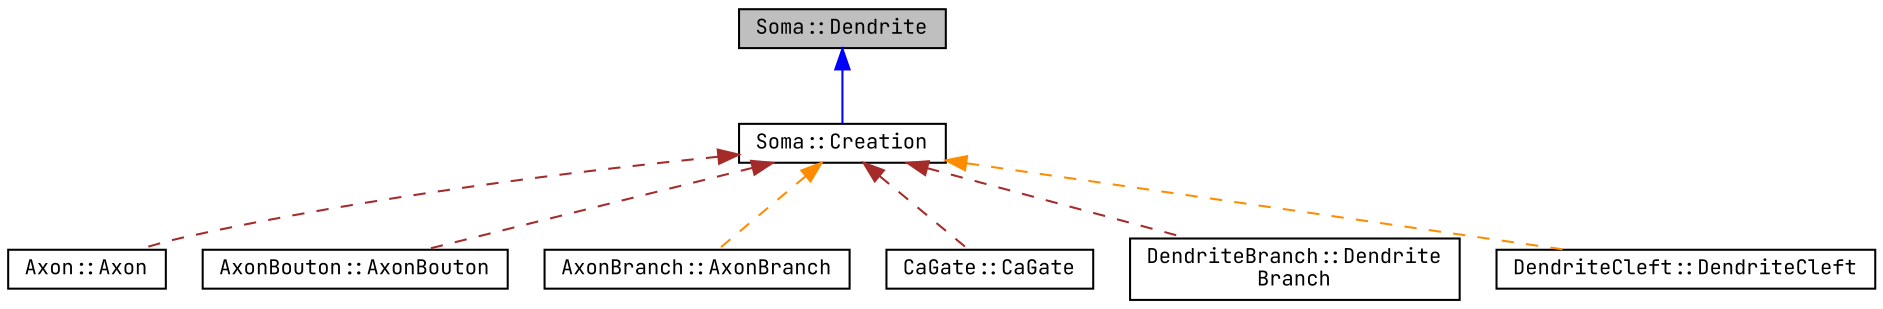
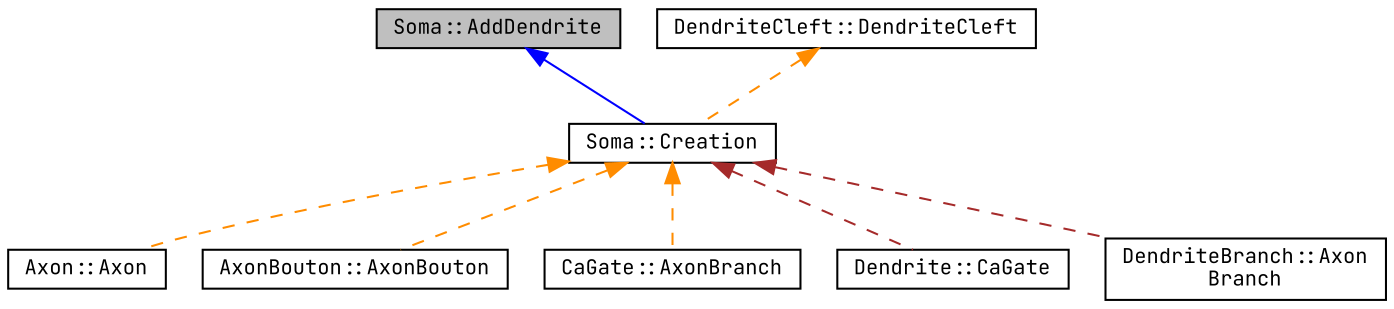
node "Soma::Dendrite": label "Soma::Dendrite" -> "Soma::AddDendrite"
edge "Axon::Axon" -> "Soma::Creation": color brown -> darkorange
edge "DendriteCleft::DendriteCleft" -> "Soma::Creation": reversed
edge "AxonBouton::AxonBouton" -> "Soma::Creation": color brown -> darkorange
node "AxonBranch::AxonBranch": label "AxonBranch::AxonBranch" -> "CaGate::AxonBranch"
node "CaGate::CaGate": label "CaGate::CaGate" -> "Dendrite::CaGate"
node "DendriteBranch::Dendrite Branch": label "DendriteBranch::Dendrite Branch" -> "DendriteBranch::Axon Branch"
